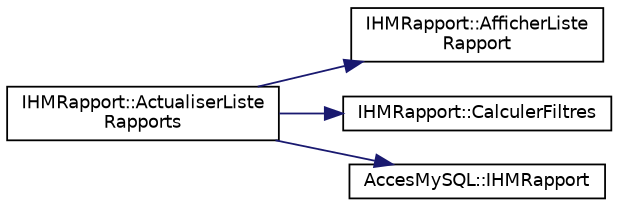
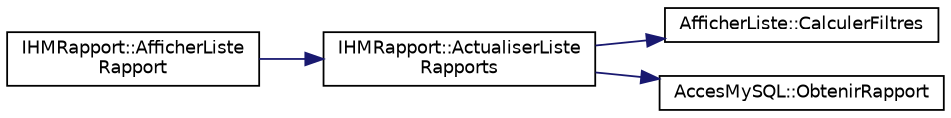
edge "IHMRapport::ActualiserListe Rapports" -> "IHMRapport::AfficherListe Rapport": reversed
node "IHMRapport::CalculerFiltres": label "IHMRapport::CalculerFiltres" -> "AfficherListe::CalculerFiltres"
node "AccesMySQL::IHMRapport": label "AccesMySQL::IHMRapport" -> "AccesMySQL::ObtenirRapport"
